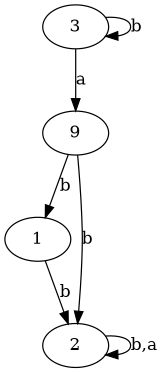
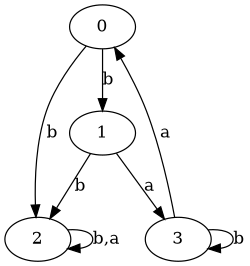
node "9": label "9" -> "0"
edge "1" -> "3": added, label "a"
